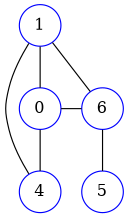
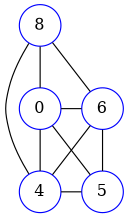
node "1": label "1" -> "8"
edge "0" -- "5": added
edge "6" -- "4": added
edge "4" -- "5": added
